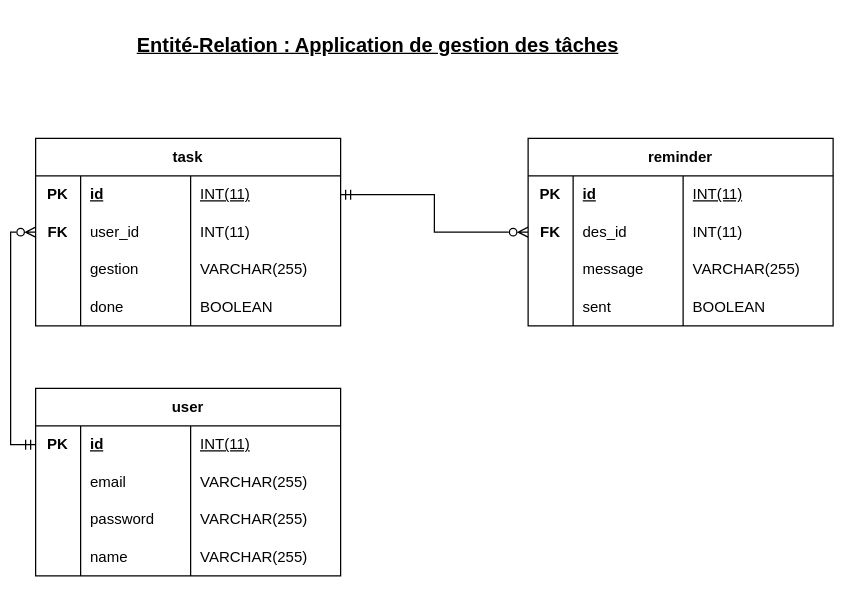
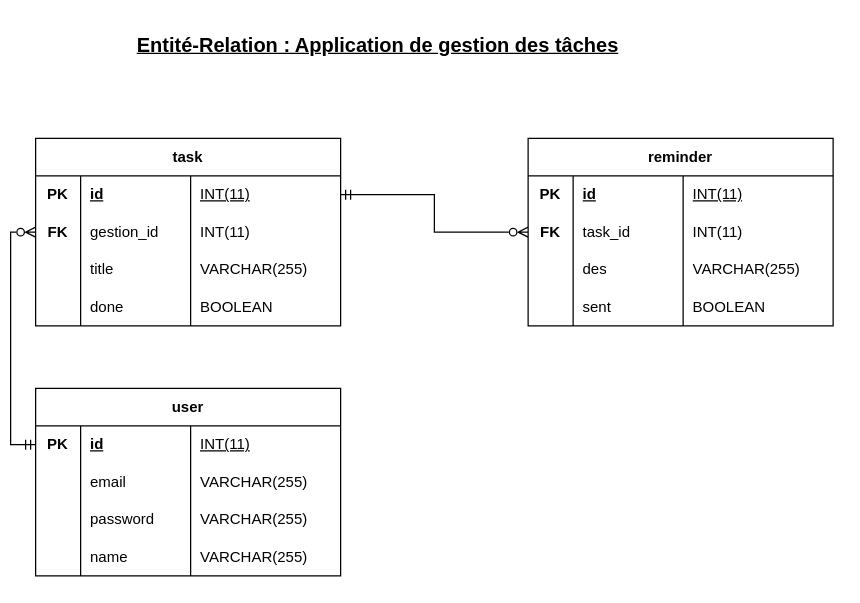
node "user_id": label "user_id" -> "gestion_id"
node "des_id": label "des_id" -> "task_id"
node "gestion": label "gestion" -> "title"
node "message": label "message" -> "des"
